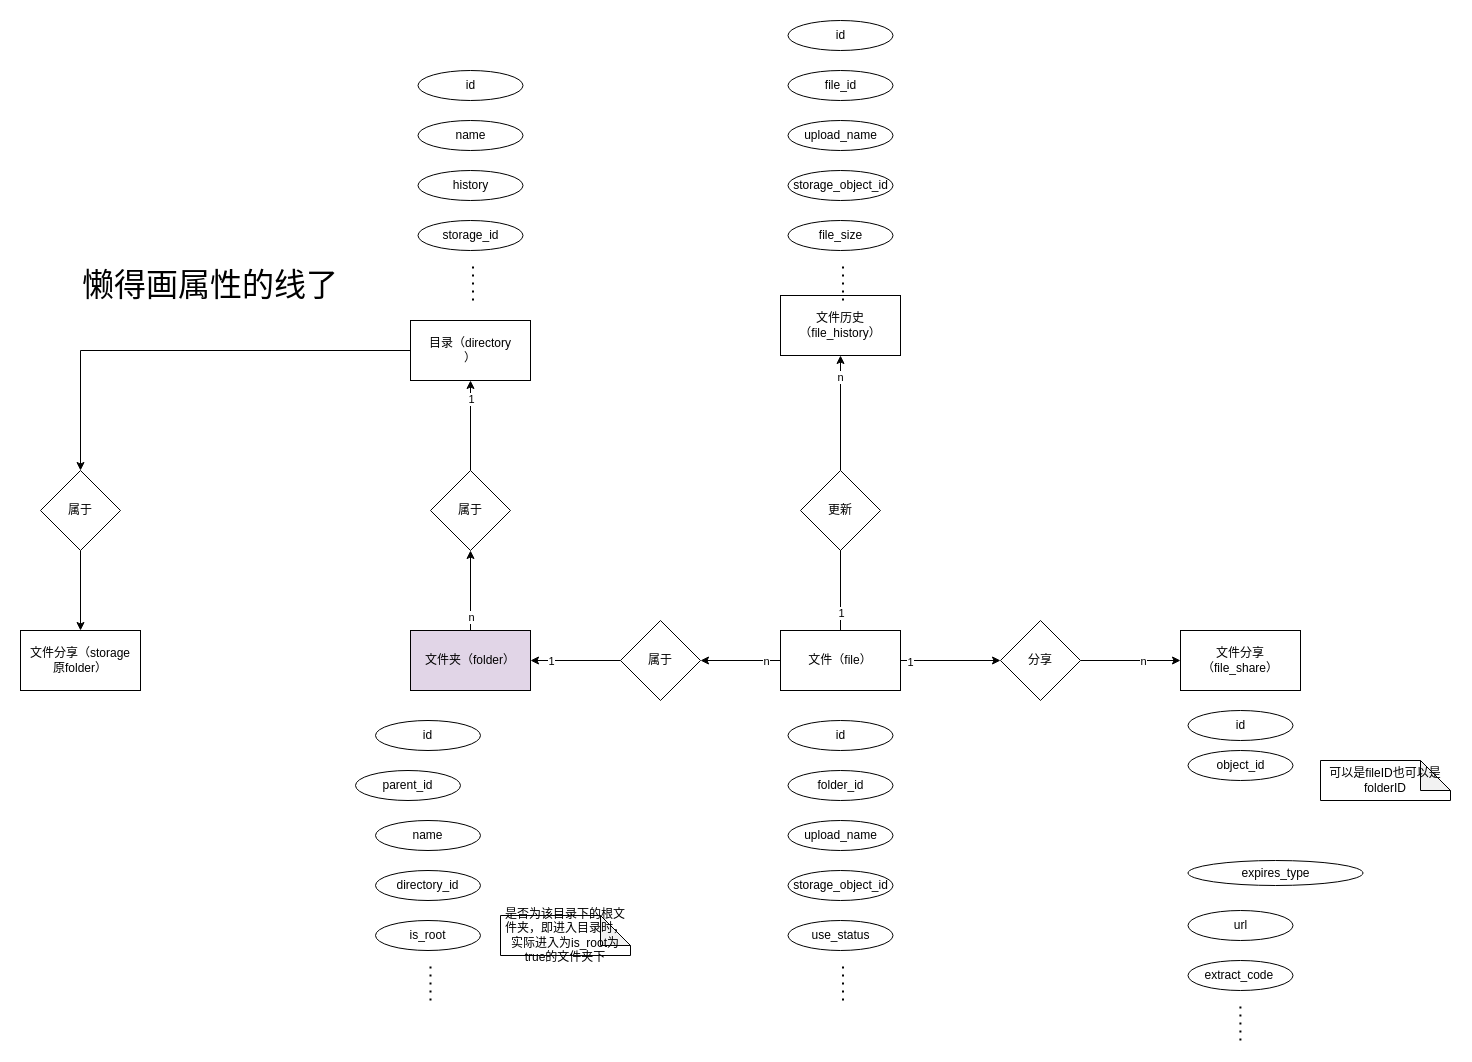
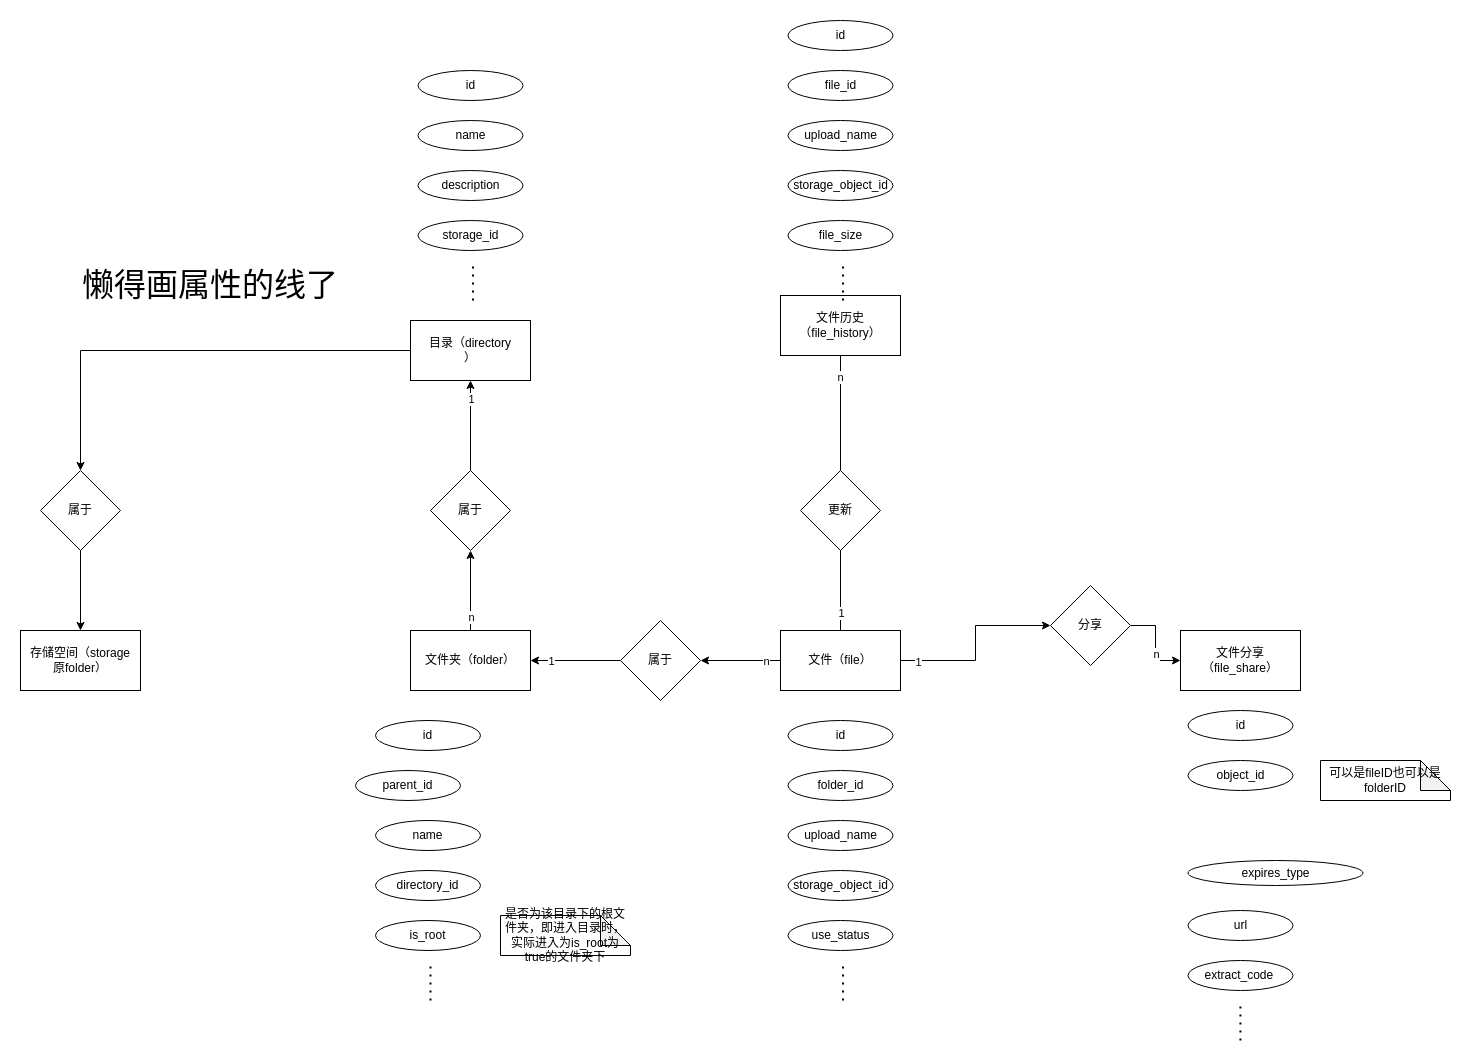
node "history": label "history" -> "description"
edge "更新" -> "文件历史（file_history）": arrowhead classic -> none
node "文件分享（storage 原folder）": label "文件分享（storage 原folder）" -> "存储空间（storage 原folder）"
node "文件夹（folder）": fillcolor #e1d5e7 -> #ffffff
node "分享": moved (1041, 661) -> (1091, 626)
node "object_id": moved (1241, 766) -> (1241, 776)
